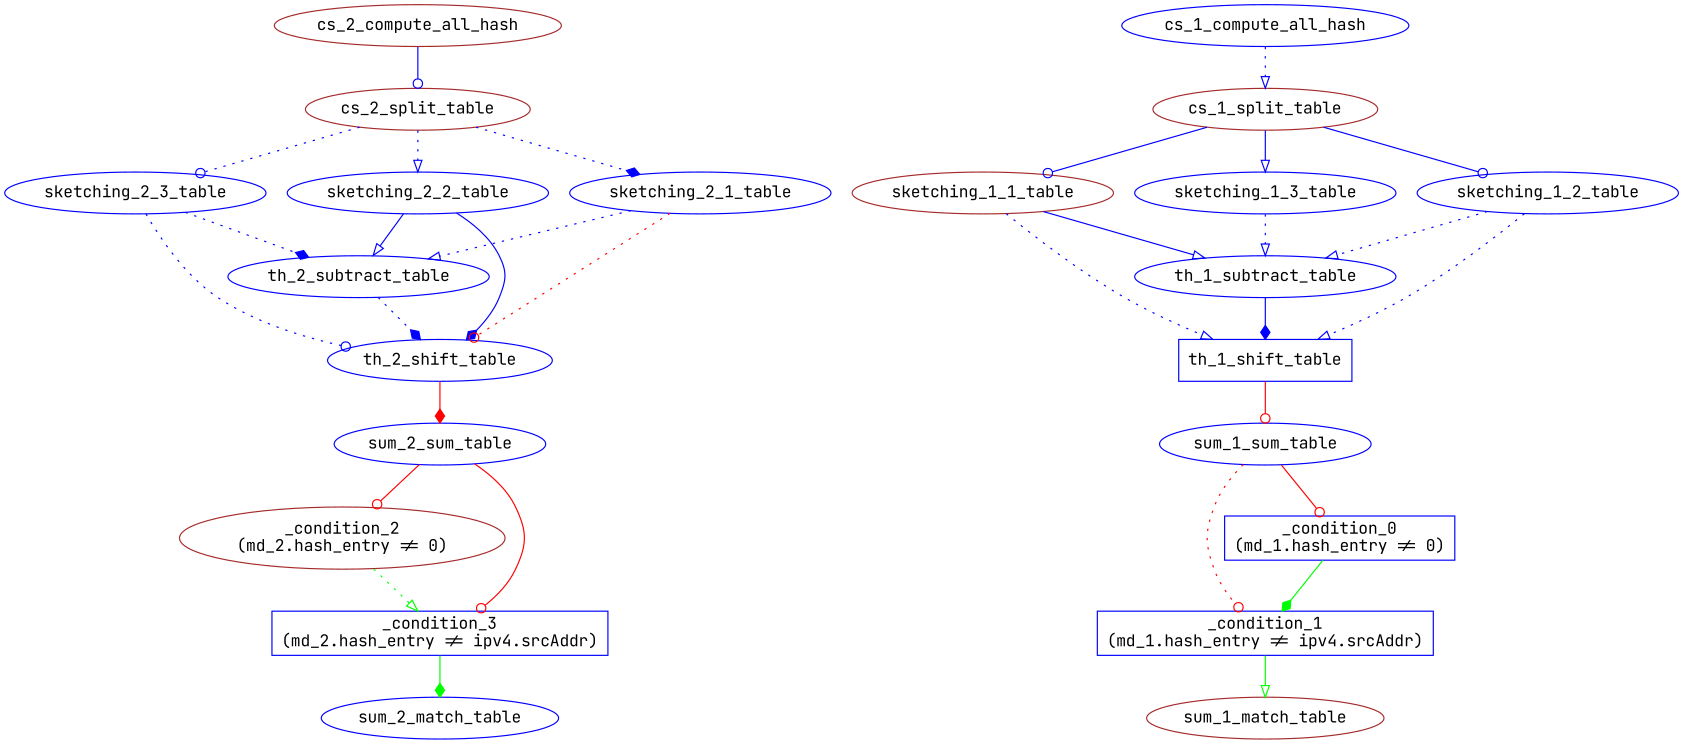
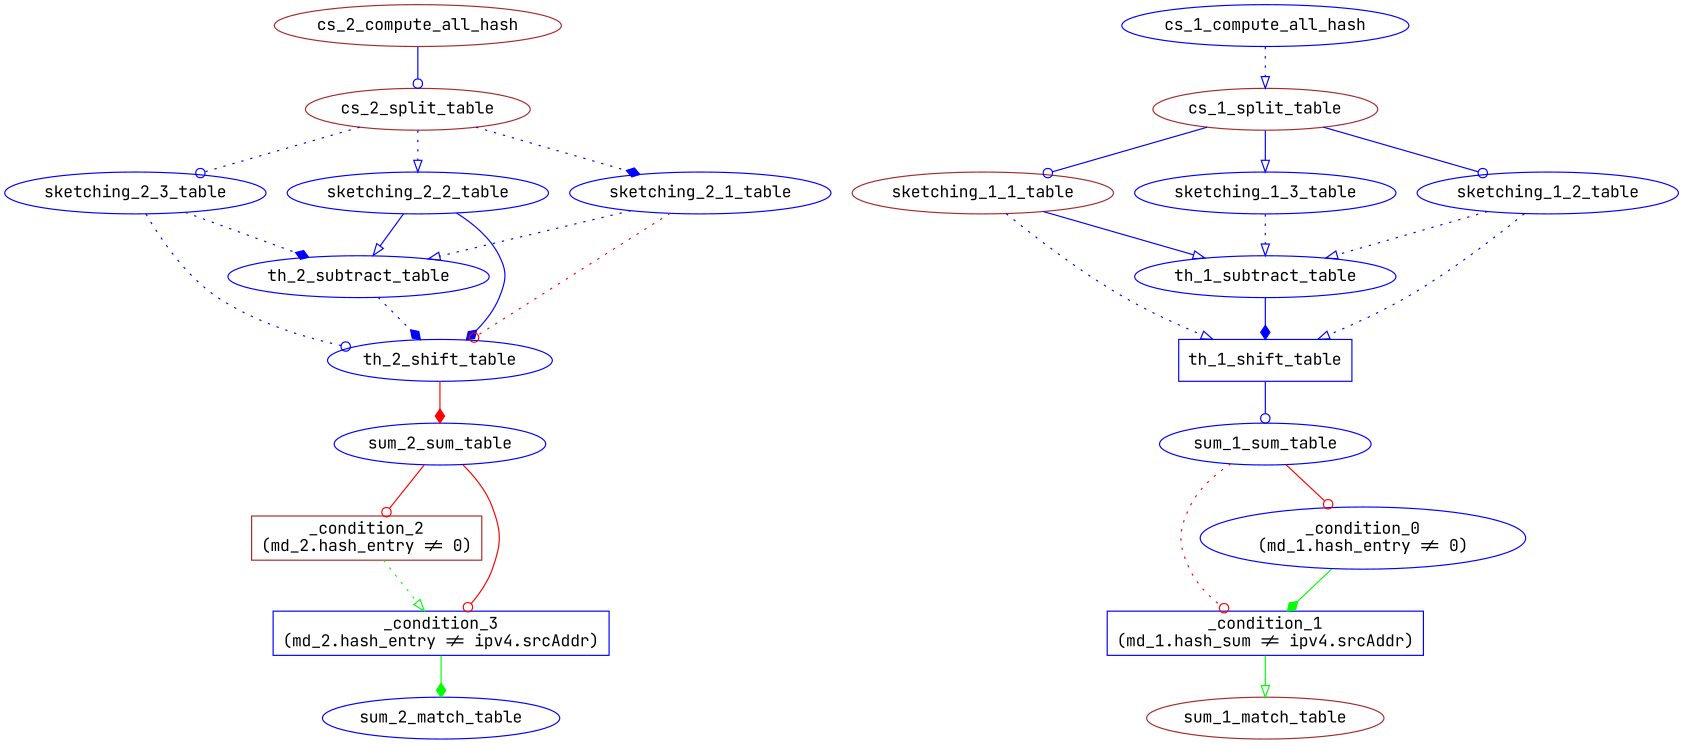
edge "th_1_shift_table" -> "sum_1_sum_table": color red -> blue
node "_condition_2 (md_2.hash_entry != 0)": shape ellipse -> box
node "_condition_0 (md_1.hash_entry != 0)": shape box -> ellipse
node "_condition_1 (md_1.hash_entry != ipv4.srcAddr)": label "_condition_1 (md_1.hash_entry != ipv4.srcAddr)" -> "_condition_1 (md_1.hash_sum != ipv4.srcAddr)"
